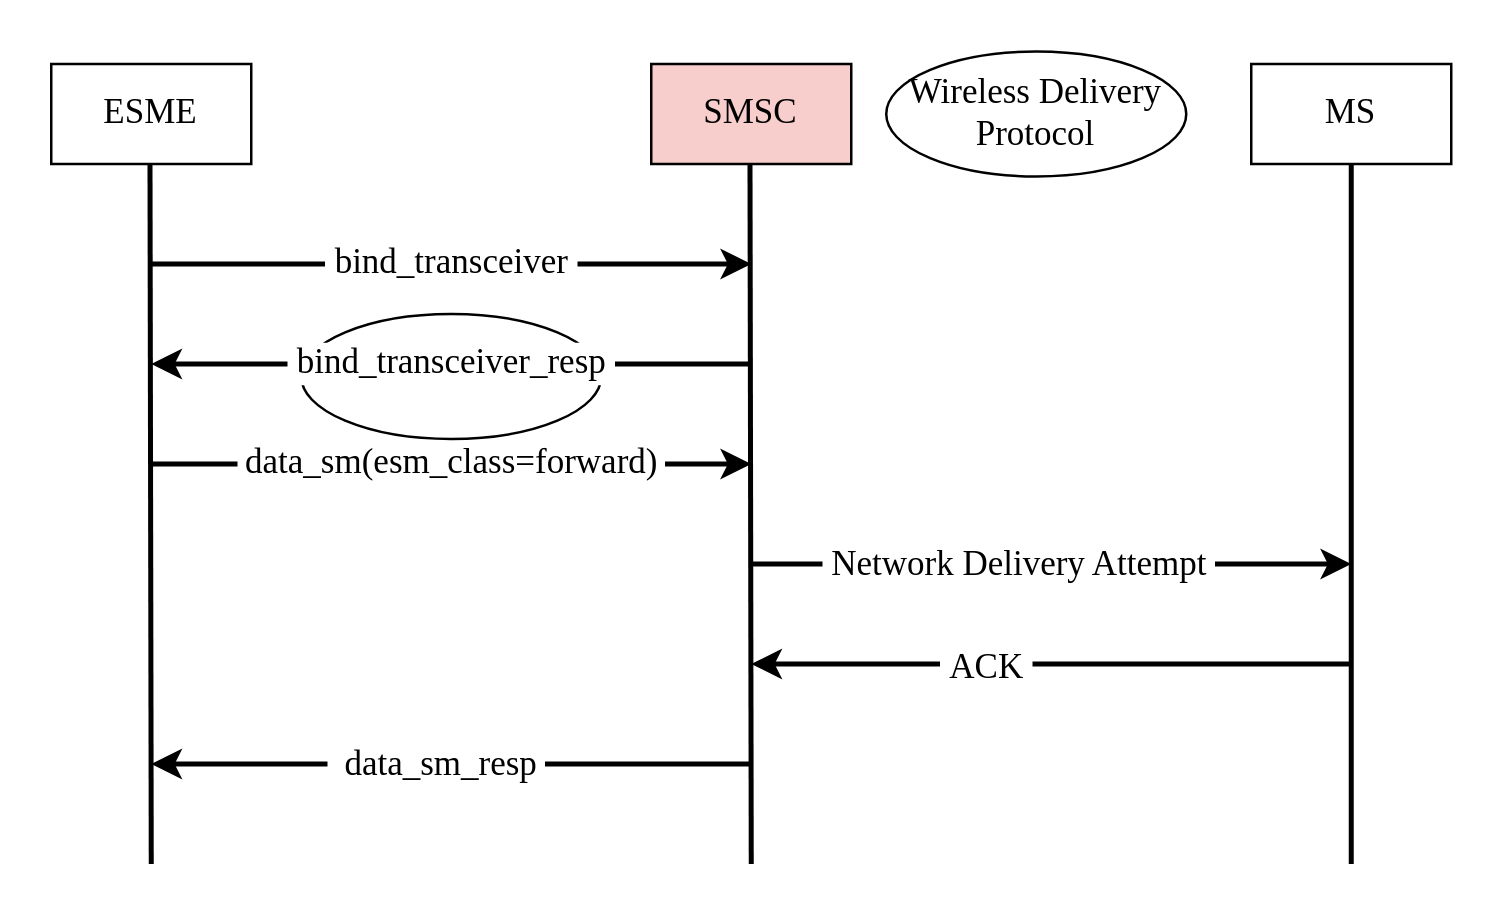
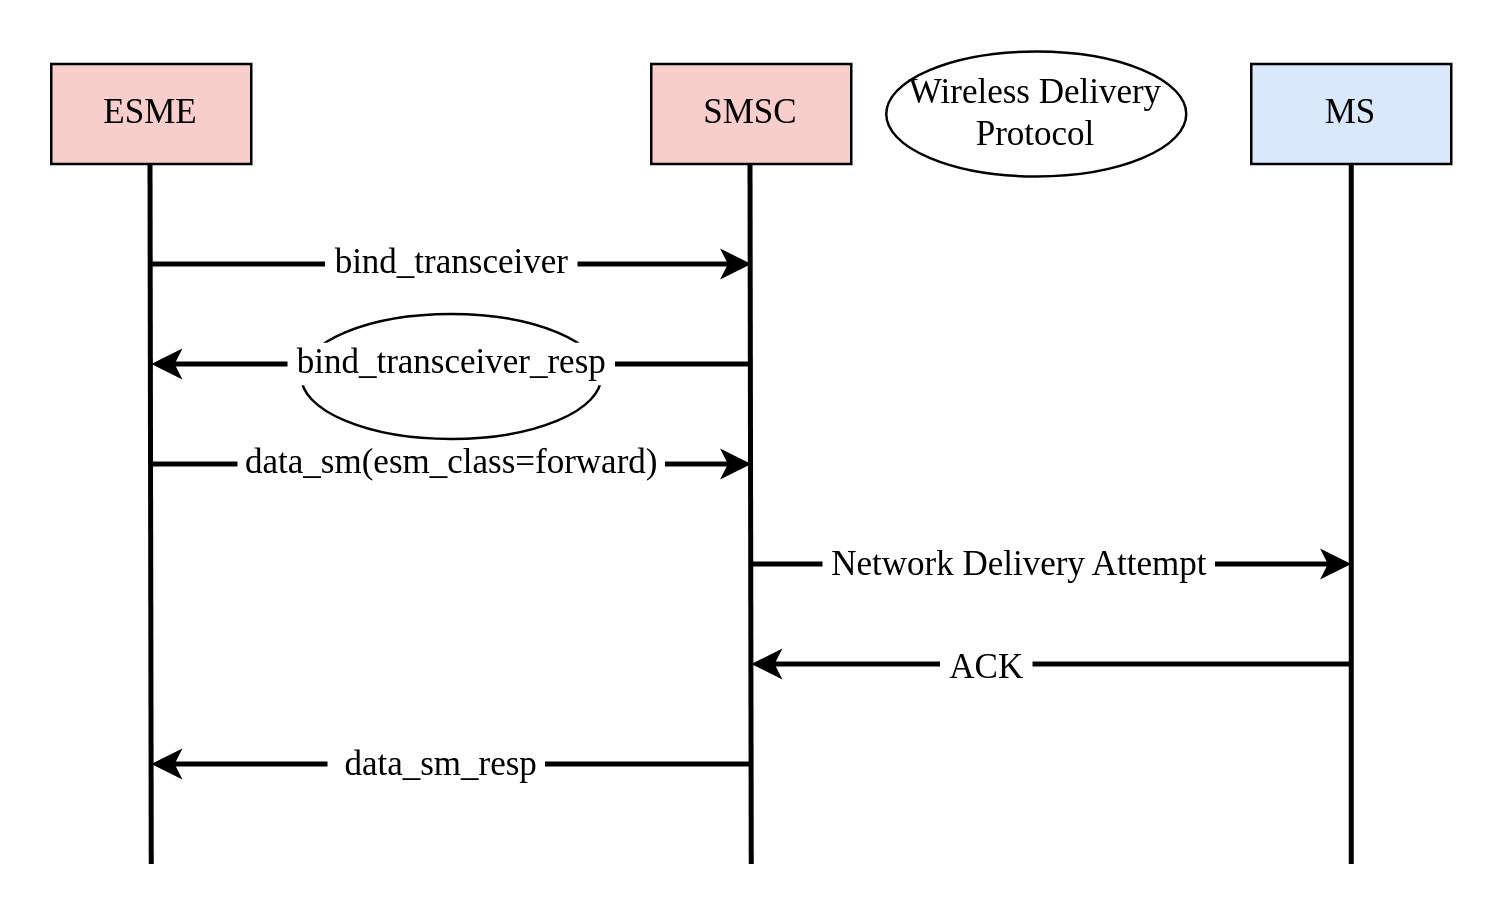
node "ESME": fillcolor #ffffff -> #f8cecc
node "MS": fillcolor #ffffff -> #dae8fc
